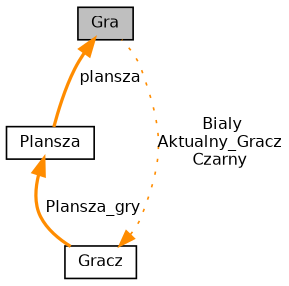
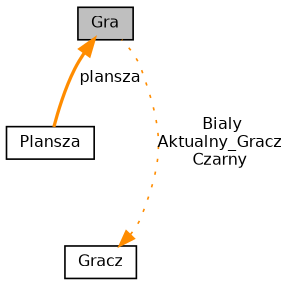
edge "Gracz" -> "Plansza": removed, label "Plansza_gry"
